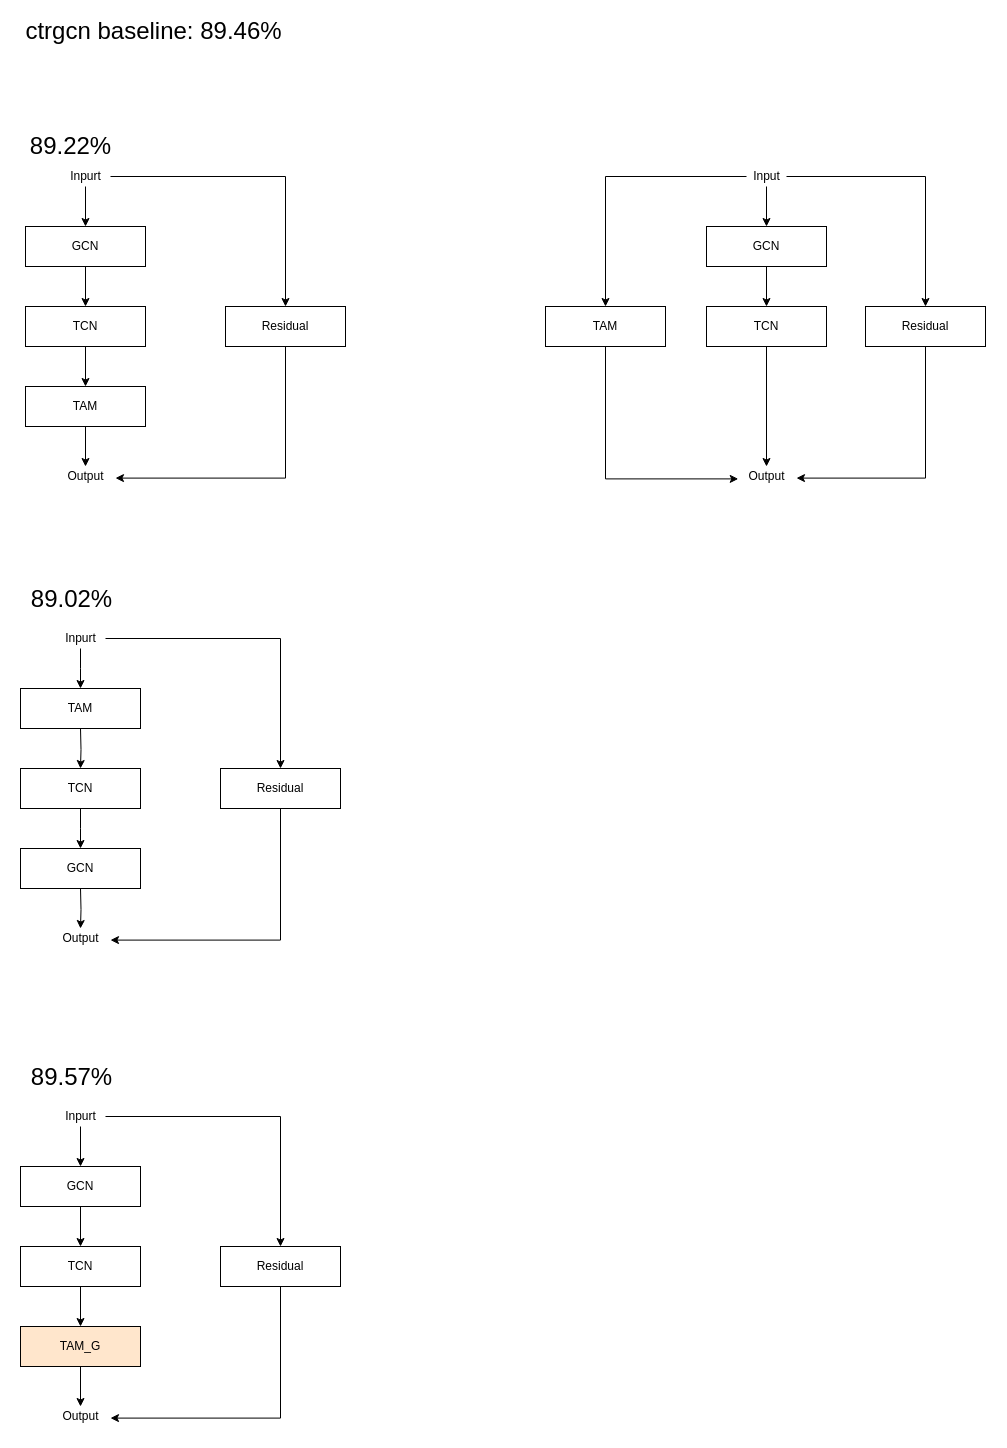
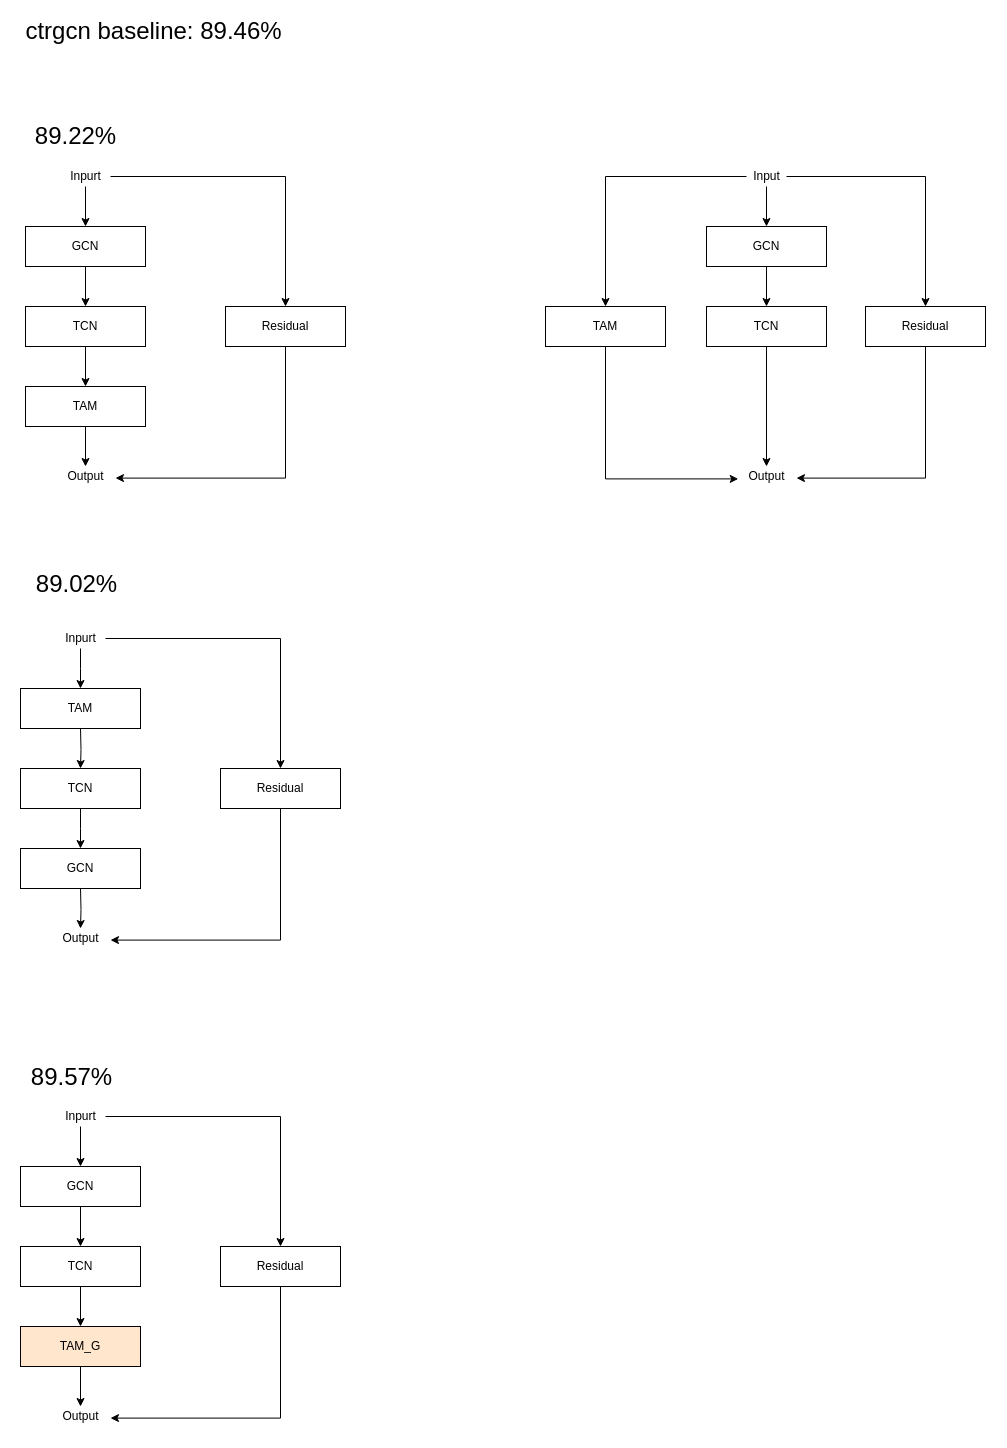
node "89.22%": moved (71, 147) -> (76, 137)
node "89.02%": moved (71, 599) -> (76, 584)
